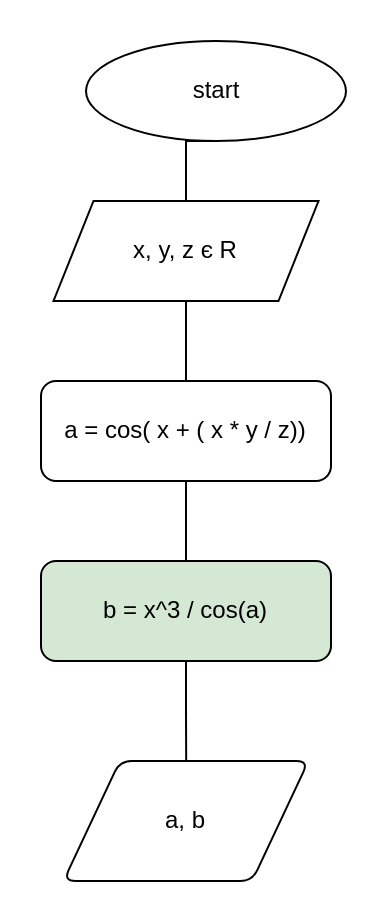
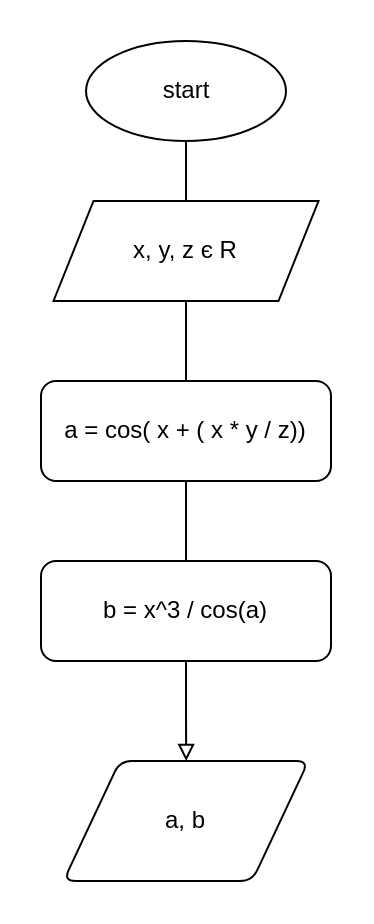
node "start": size 260x100 -> 200x100
node "b = x^3 / cos(a)": fillcolor #d5e8d4 -> #ffffff
edge "b = x^3 / cos(a)" -- "a, b": arrowhead none -> block
